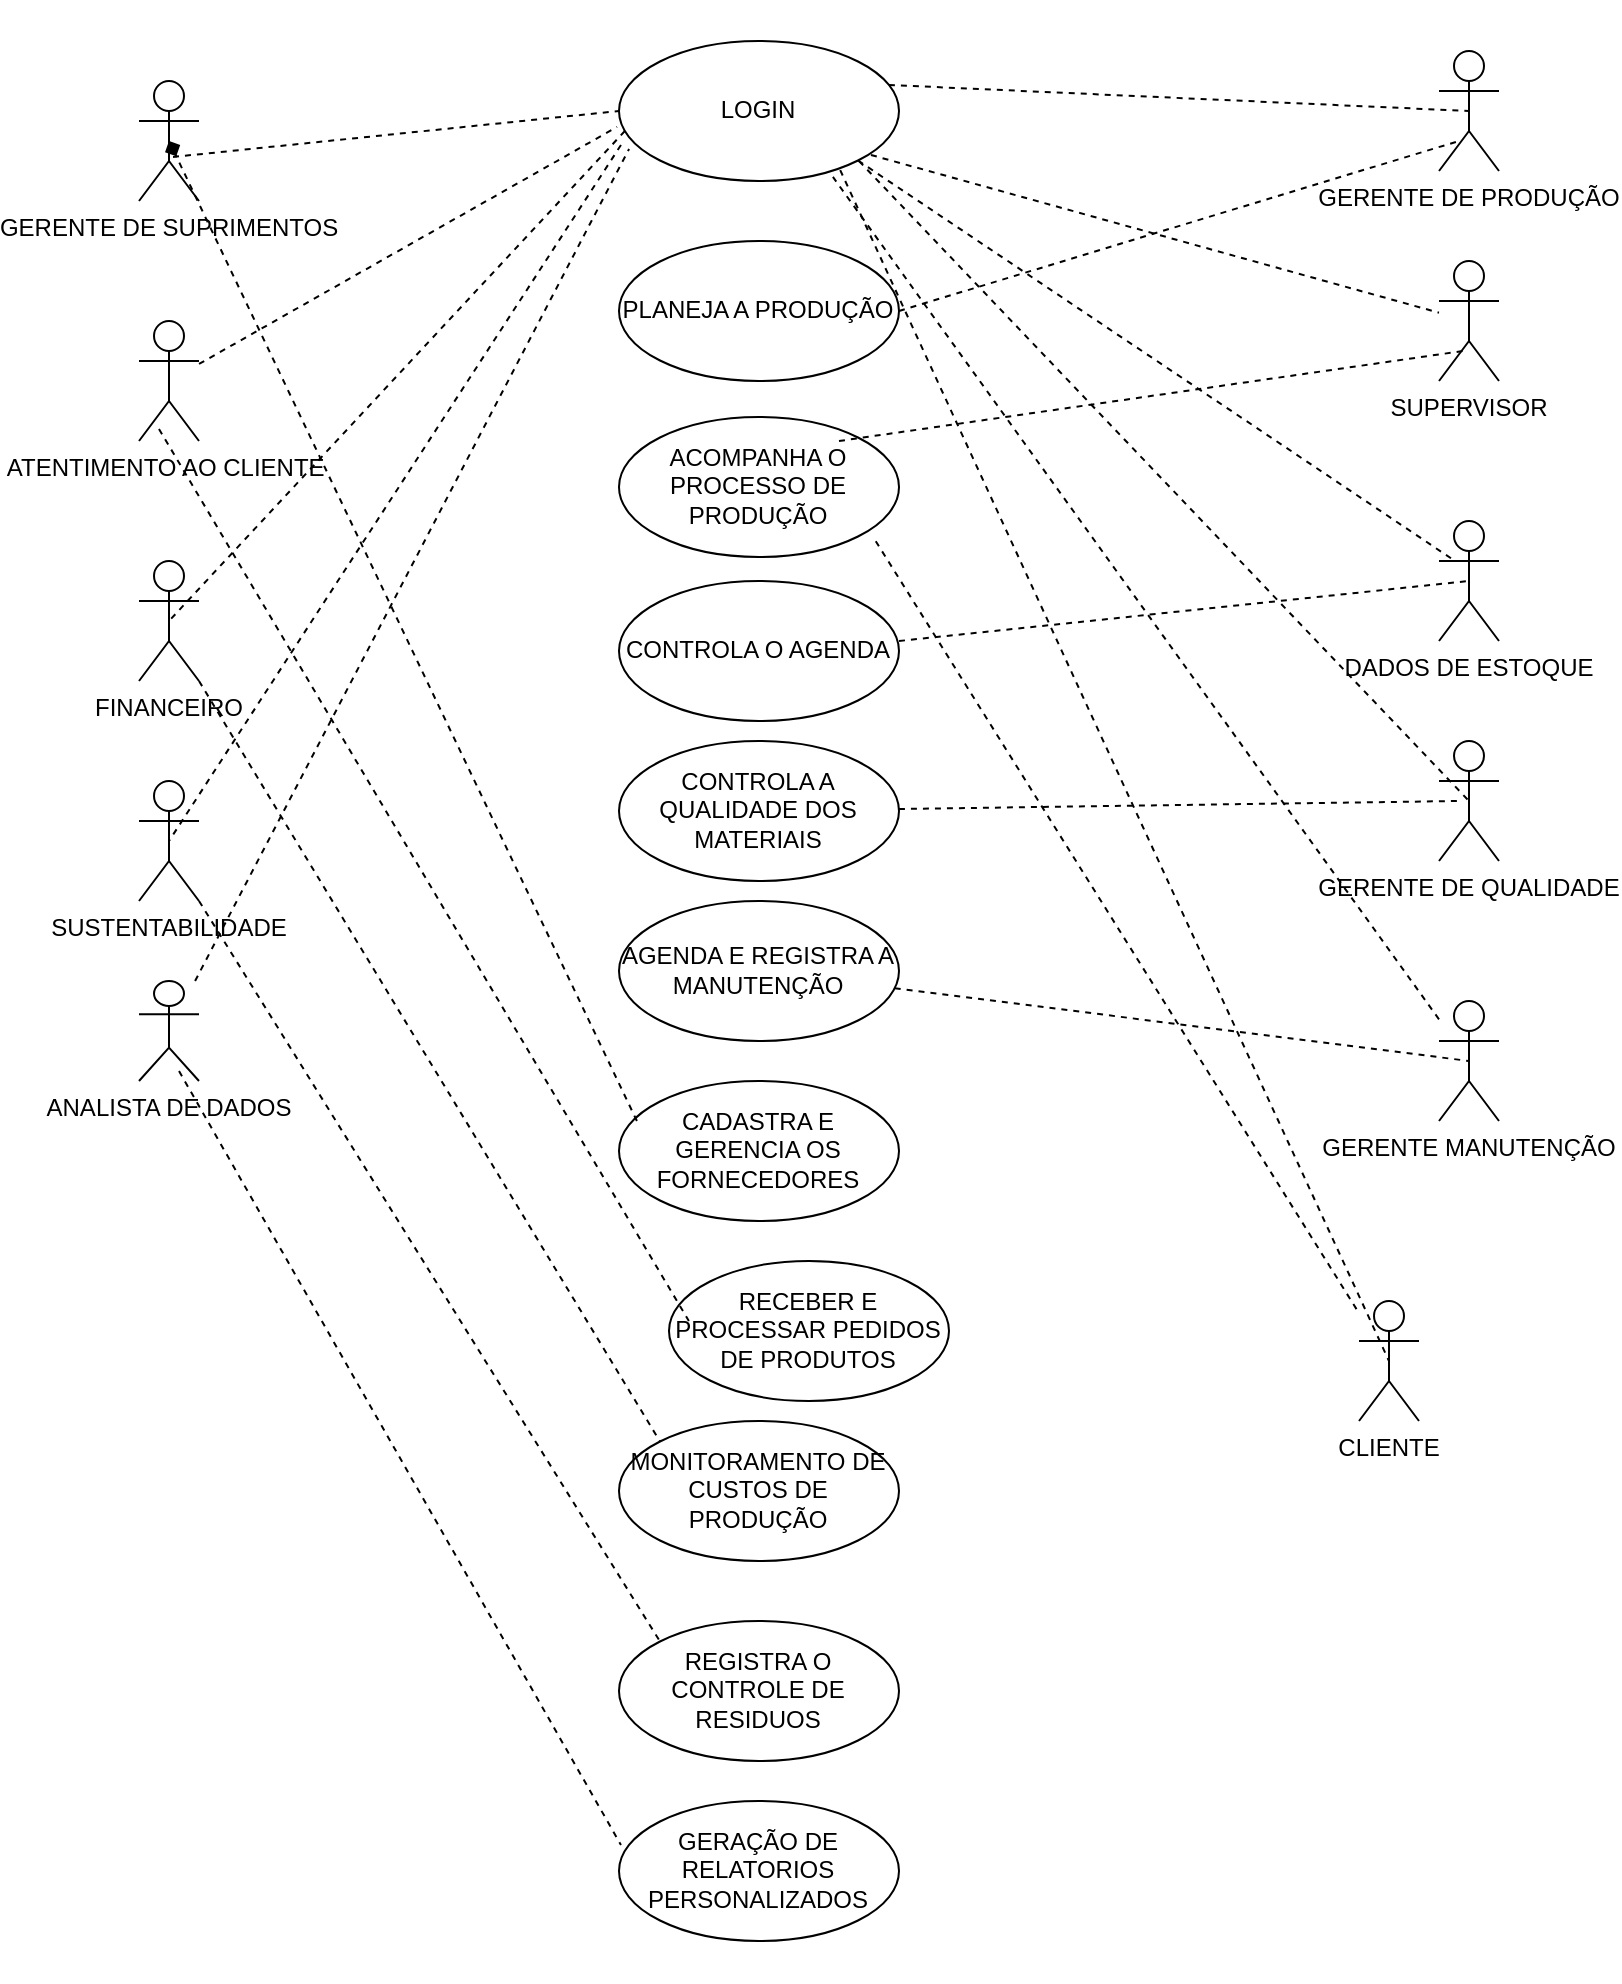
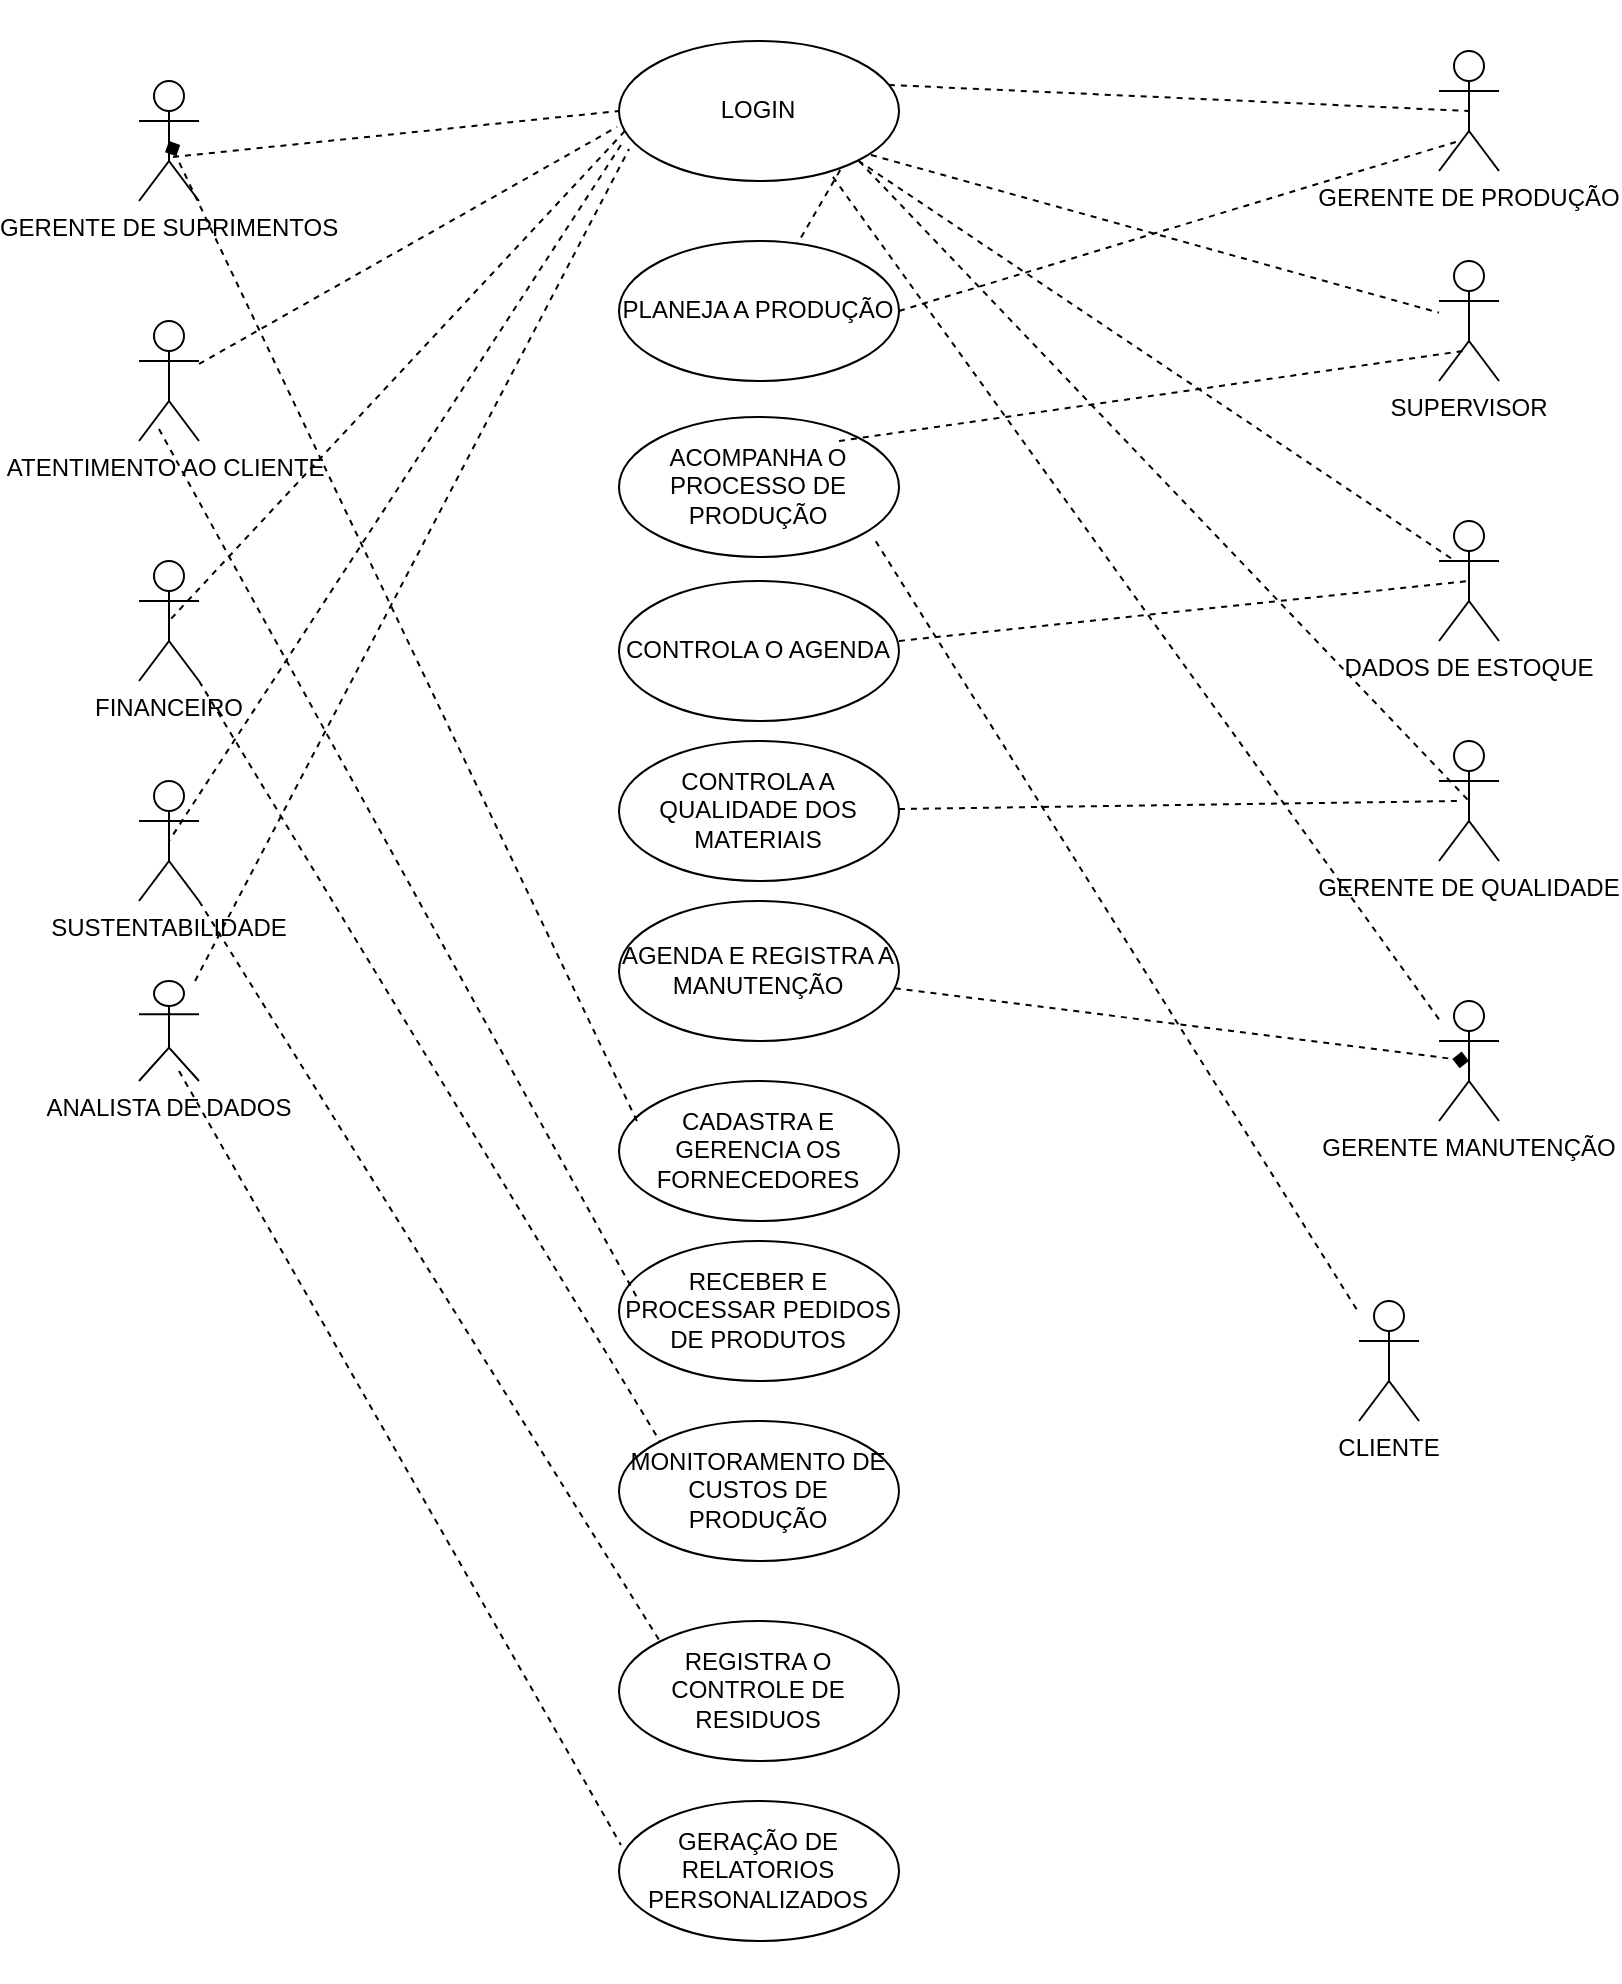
edge "LOGIN" -- "CLIENTE": now "LOGIN" -- "PLANEJA A PRODUÇÃO"
edge "AGENDA E REGISTRA A MANUTENÇÃO" -- "GERENTE MANUTENÇÃO": arrowhead none -> diamond
node "RECEBER E PROCESSAR PEDIDOS DE PRODUTOS": moved (809, 1331) -> (759, 1311)
